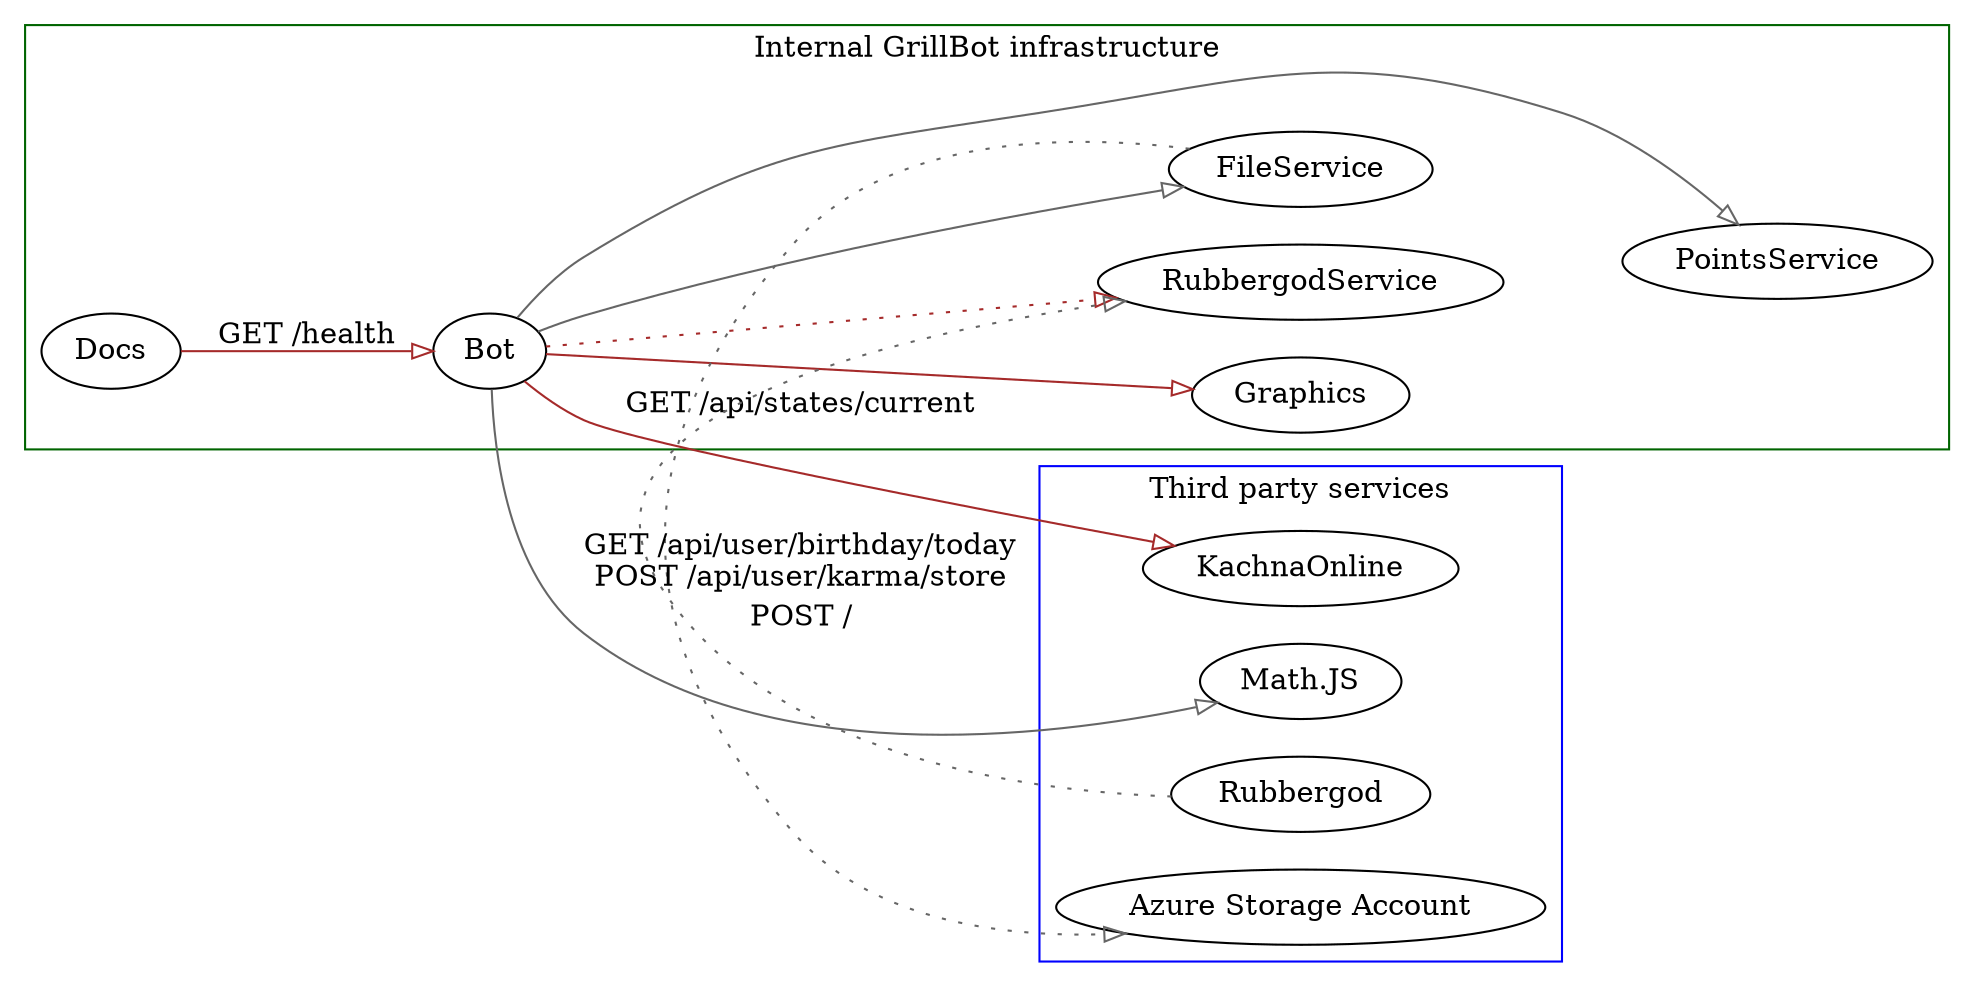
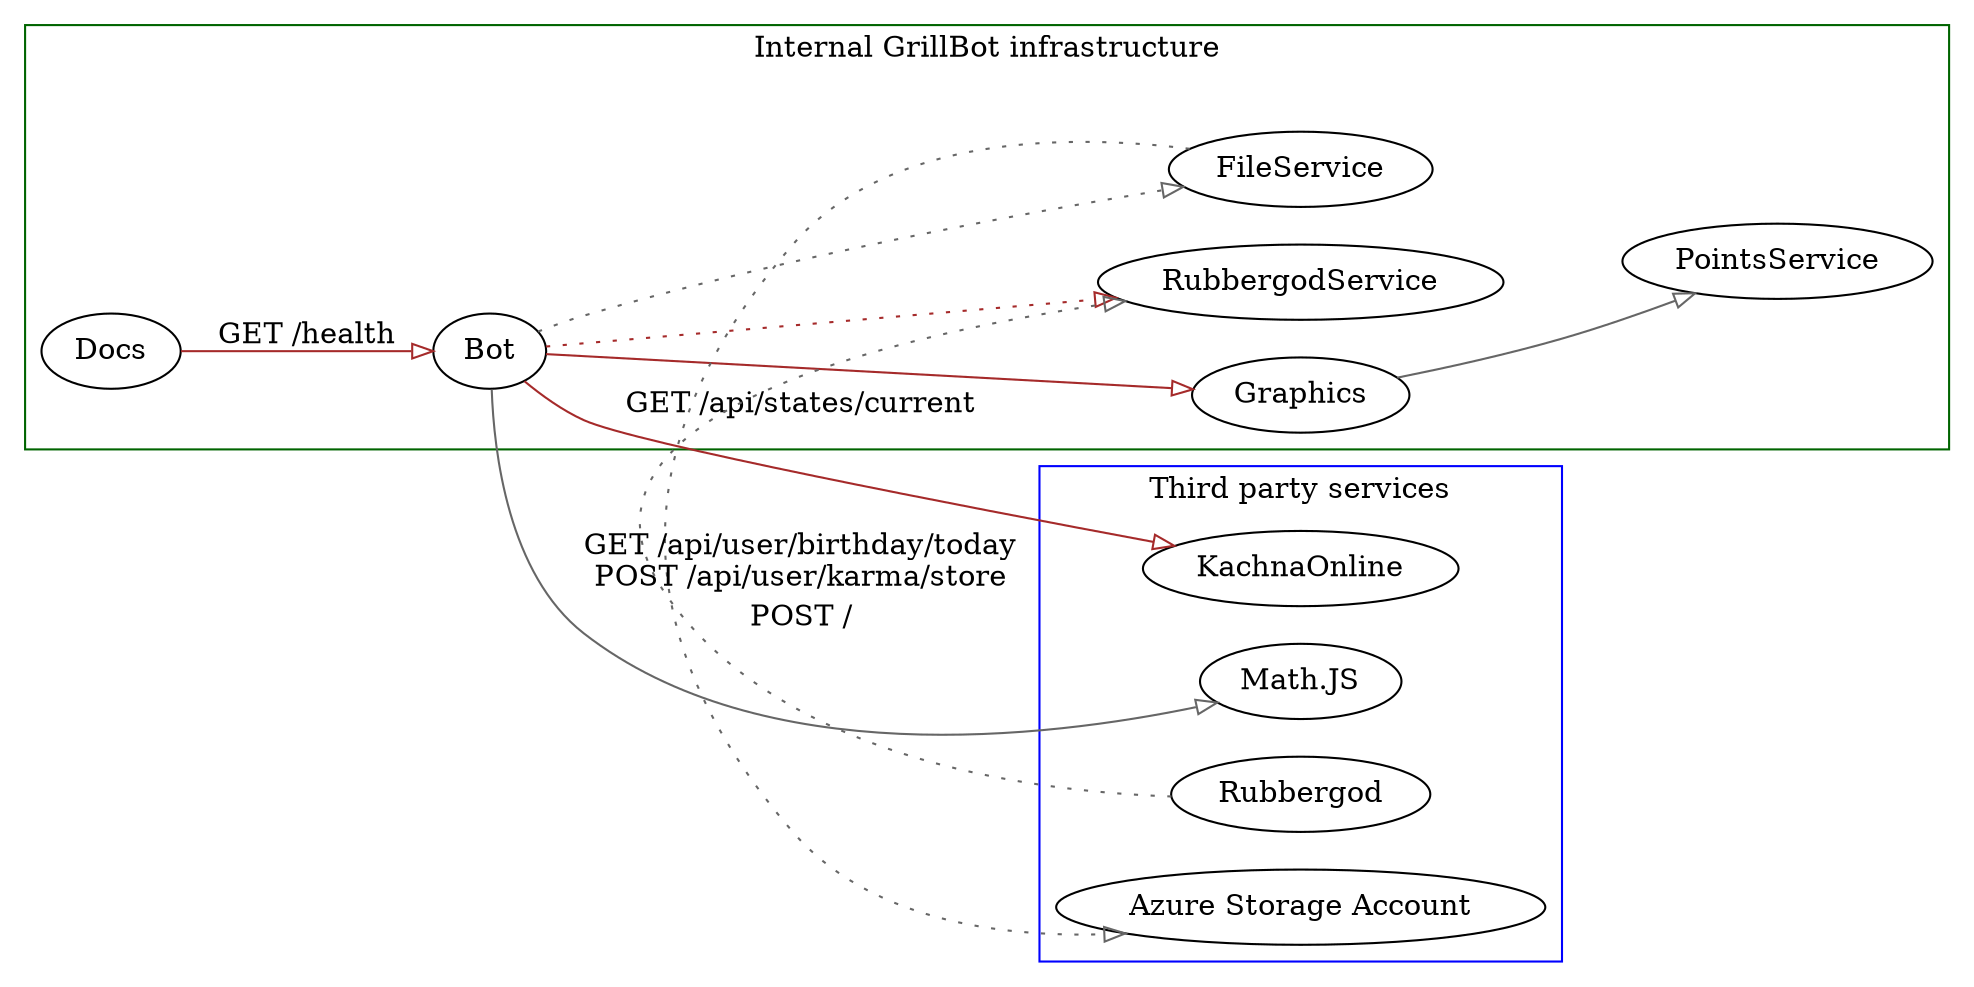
edge "Bot" -> "PointsService": now "Graphics" -> "PointsService"
edge "Bot" -> "FileService": style solid -> dotted
